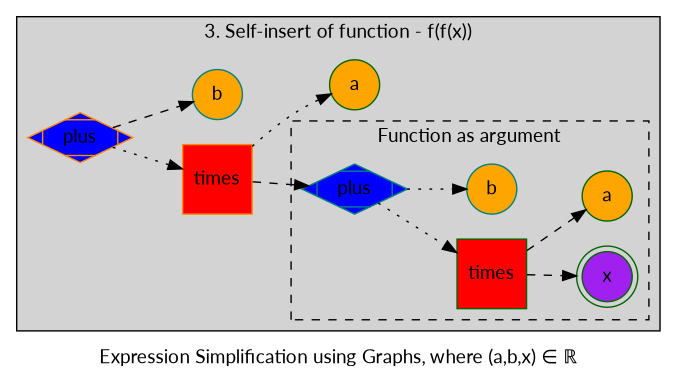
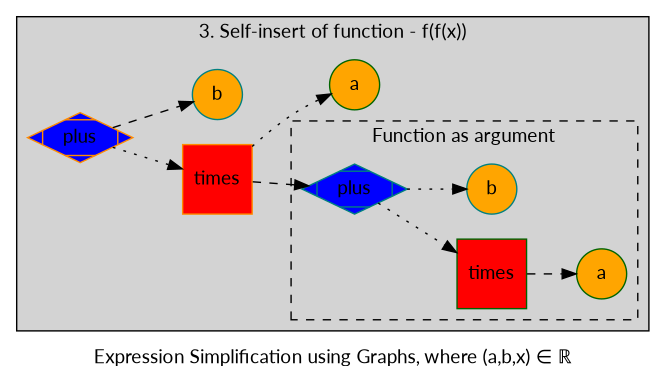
node "x": removed
